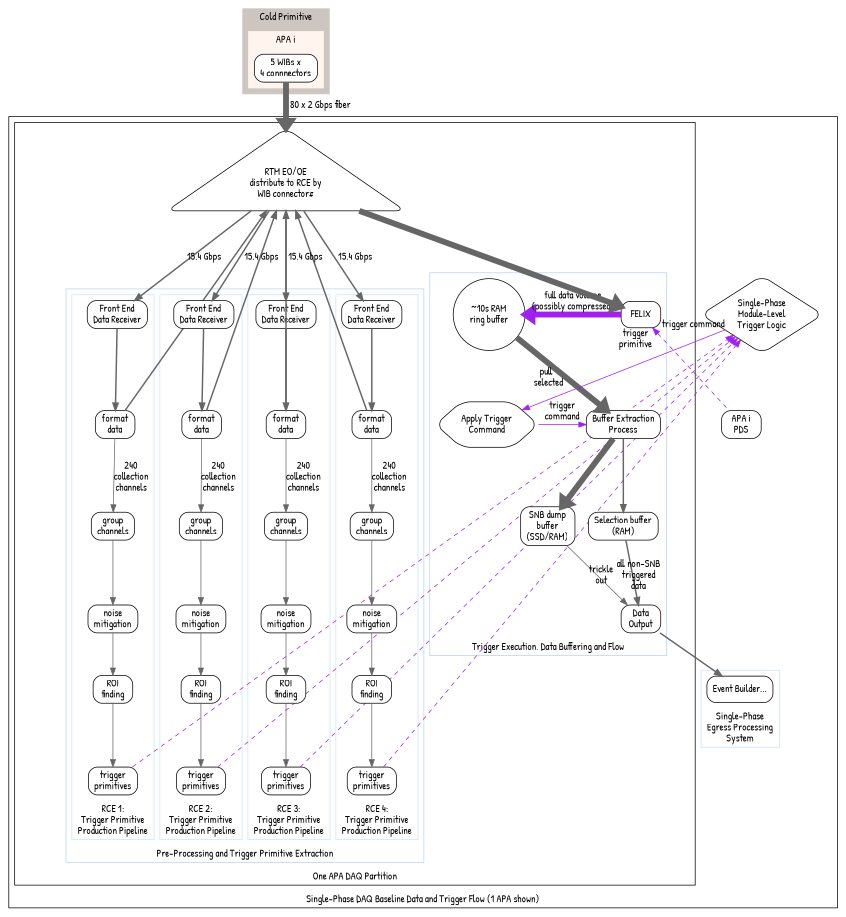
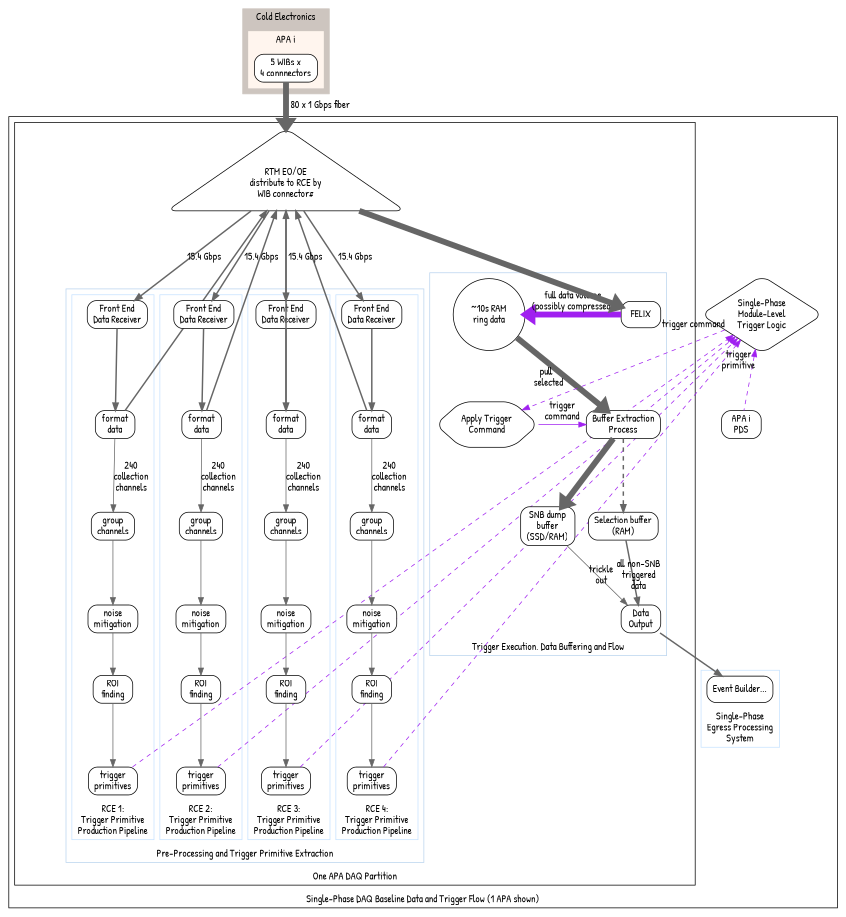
cluster "Cold Primitive": label "Cold Primitive" -> "Cold Electronics"
edge "5 WIBs x 4 connnectors" -> "RTM EO/OE distribute to RCE by WIB connector#": label "  80 x 2 Gbps fiber" -> "  80 x 1 Gbps fiber"
node "~10s RAM ring buffer": label "~10s RAM ring buffer" -> "~10s RAM ring data"
edge "APA i PDS" -> "FELIX": now "APA i PDS" -> "Single-Phase Module-Level Trigger Logic"
edge "Single-Phase Module-Level Trigger Logic" -> "Apply Trigger Command": style solid -> dashed
edge "Buffer Extraction Process" -> "Selection buffer (RAM)": style solid -> dashed
